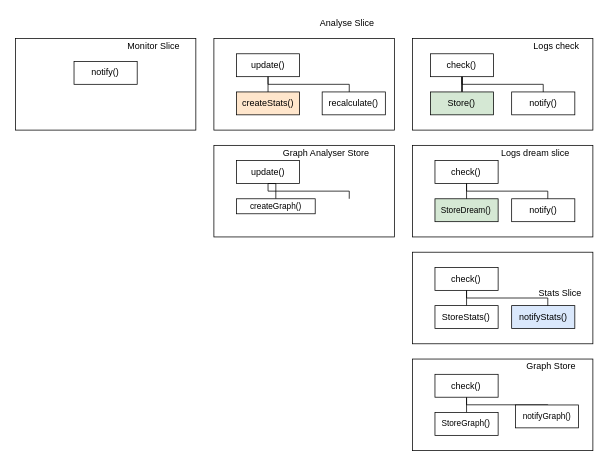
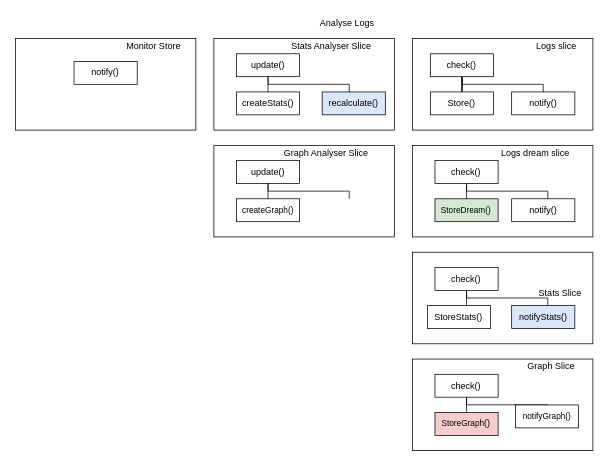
node "Analyse Slice": label "Analyse Slice" -> "Analyse Logs"
node "Monitor Slice": label "Monitor Slice" -> "Monitor Store"
node "Stats Analyser Slice": added
node "Logs check": label "Logs check" -> "Logs slice"
node "createStats()": fillcolor #ffe6cc -> #ffffff
node "recalculate()": fillcolor #ffffff -> #dae8fc
node "Store()": fillcolor #d5e8d4 -> #ffffff
node "Graph Analyser Store": label "Graph Analyser Store" -> "Graph Analyser Slice"
node "createGraph()": size 79x15 -> 63x23
node "StoreStats()": moved (467, 317) -> (459, 317)
node "Graph Store": label "Graph Store" -> "Graph Slice"
node "StoreGraph()": fillcolor #ffffff -> #f8cecc
